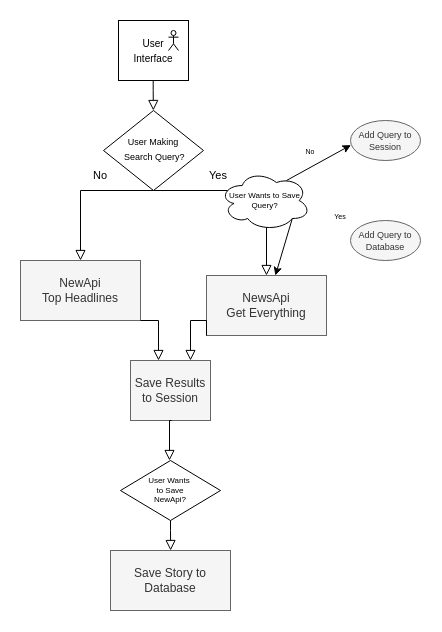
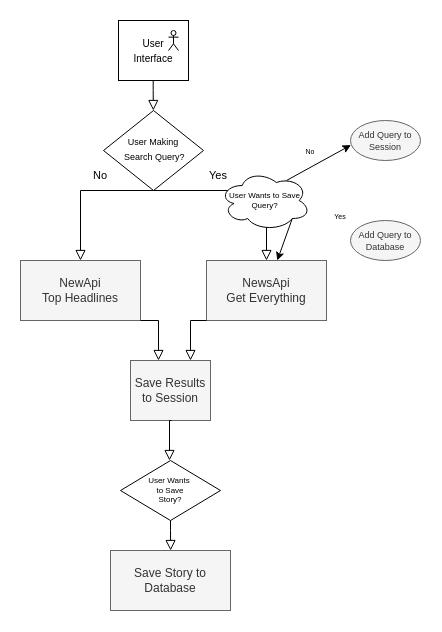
node "NewsApi Get Everything": moved (267, 306) -> (267, 291)
node "User Wants to Save NewApi?": label "User Wants to Save NewApi?" -> "User Wants to Save Story?"
